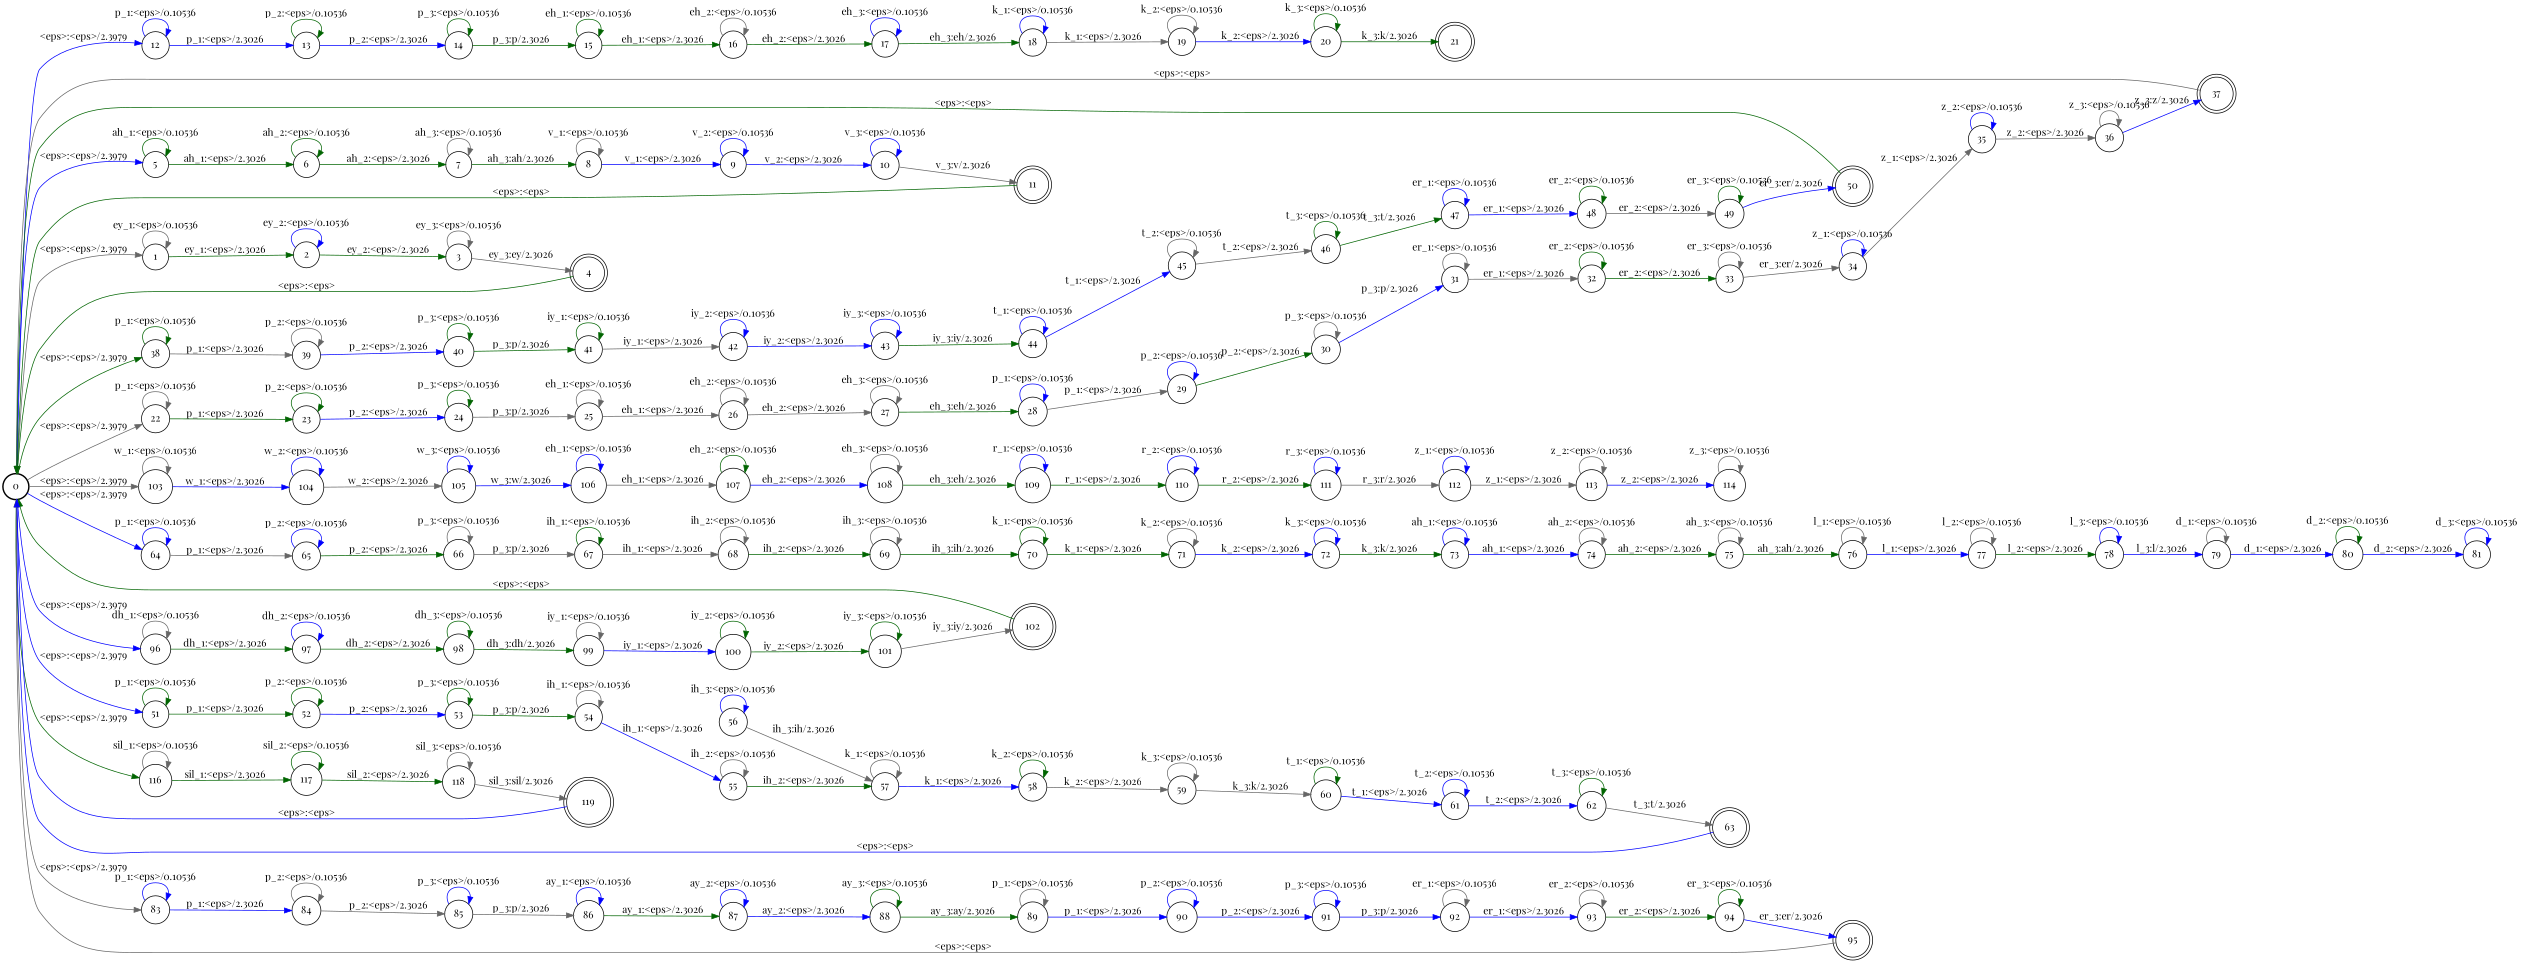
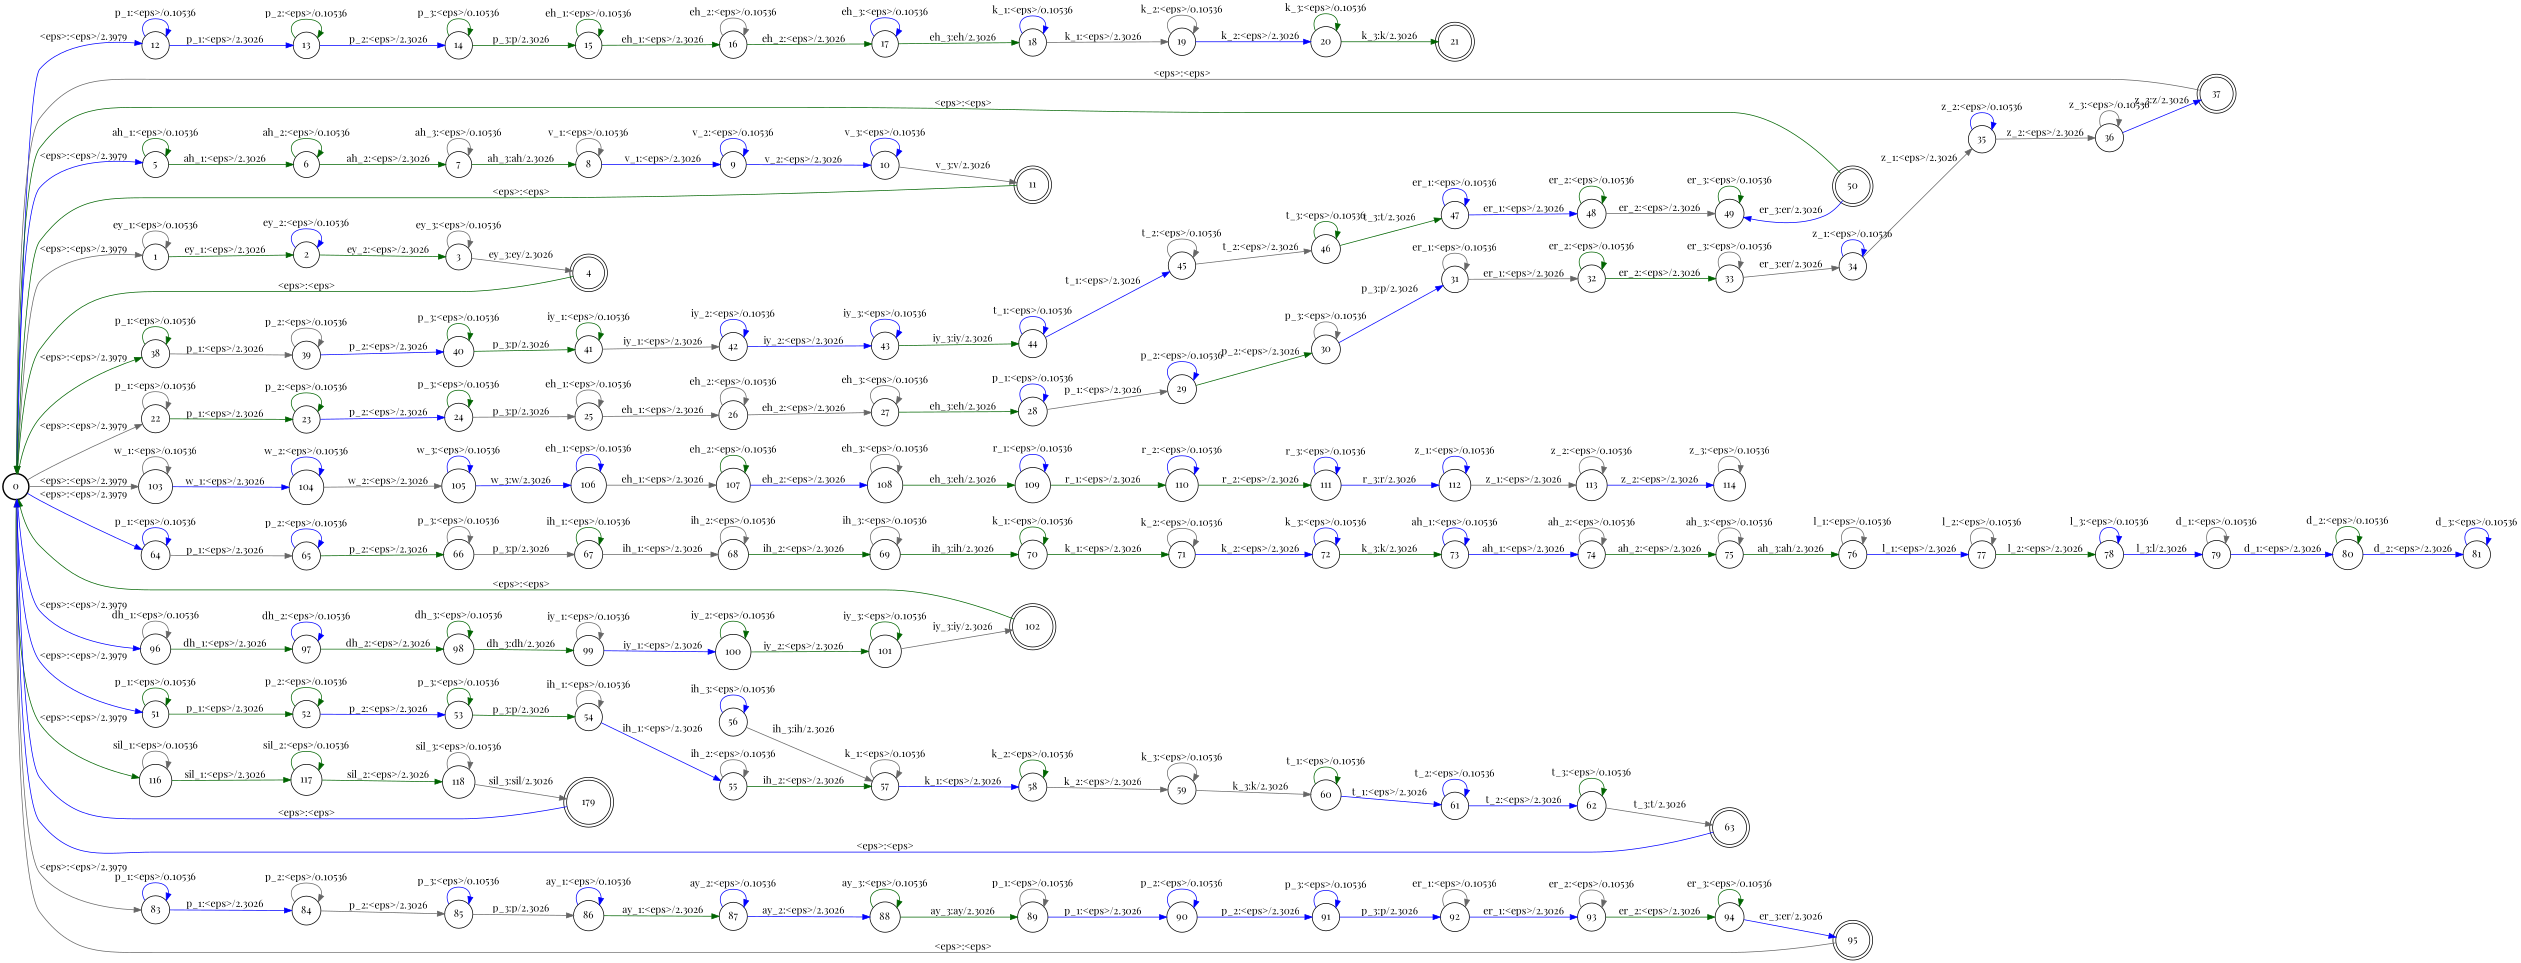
edge "49" -> "50": reversed
edge "111" -> "112": color gray40 -> blue
node "119": label "119" -> "179"
